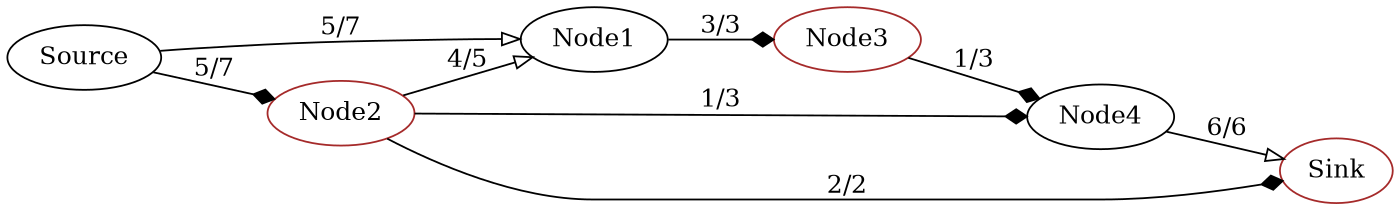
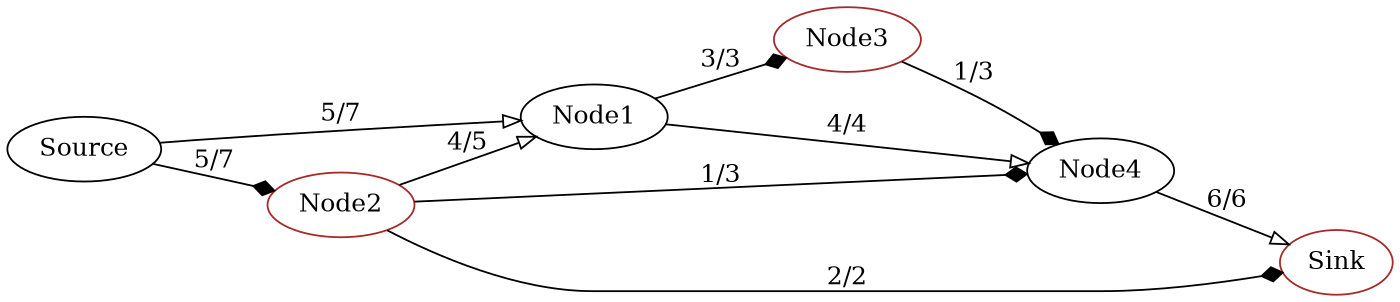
edge "Node1" -> "Node4": added, label "4/4"
